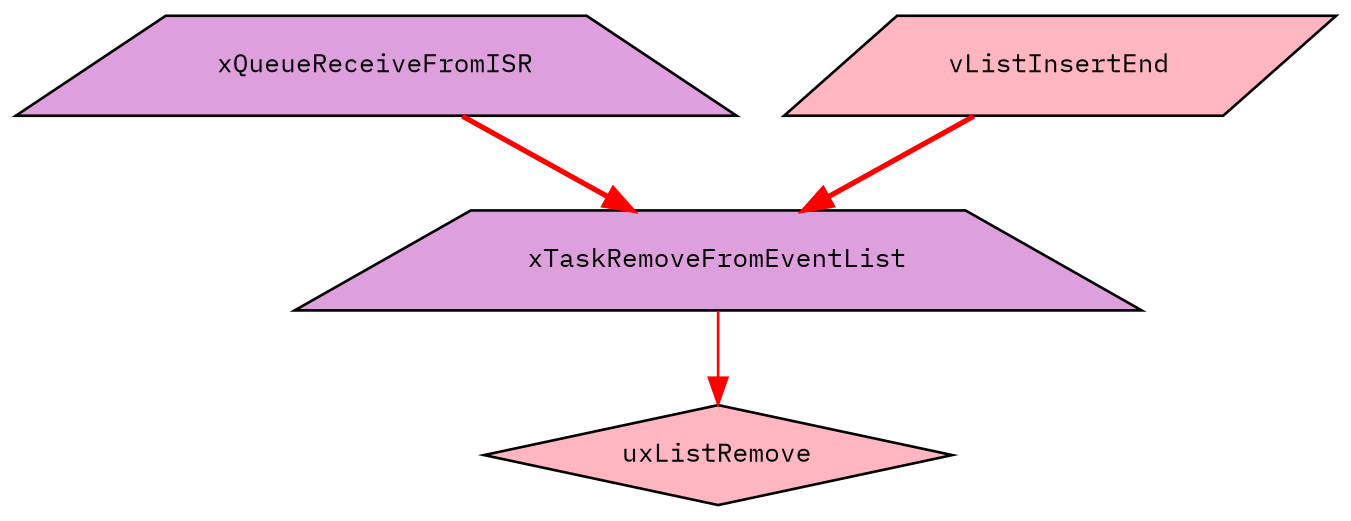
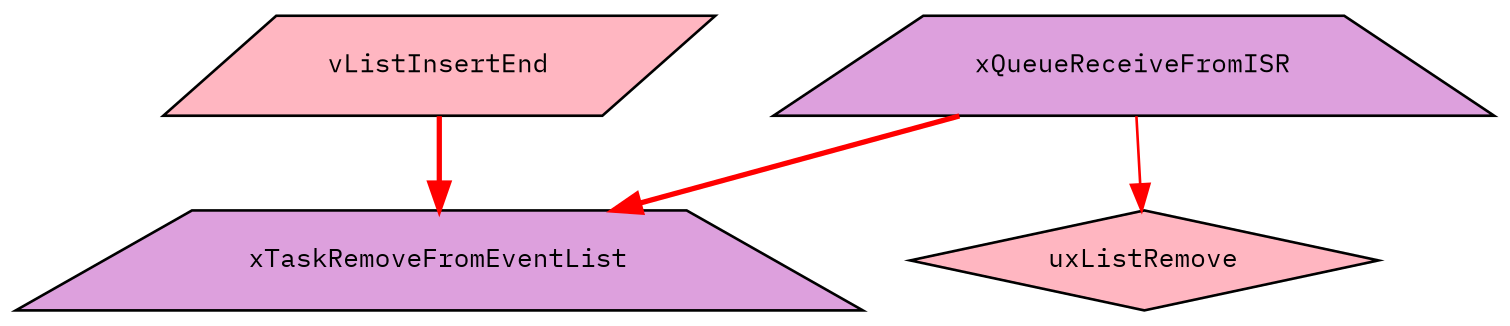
edge "xTaskRemoveFromEventList" -> "uxListRemove": now "xQueueReceiveFromISR" -> "uxListRemove"
